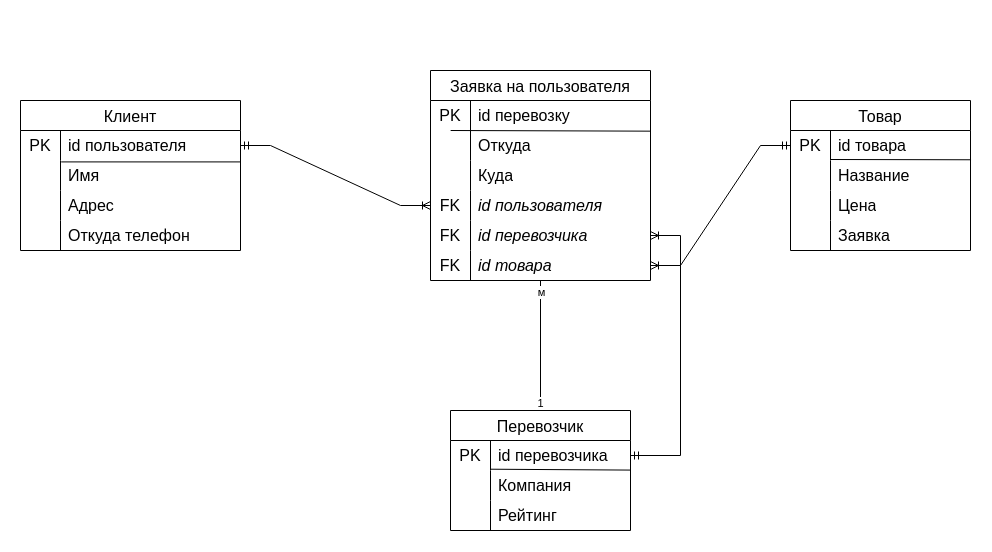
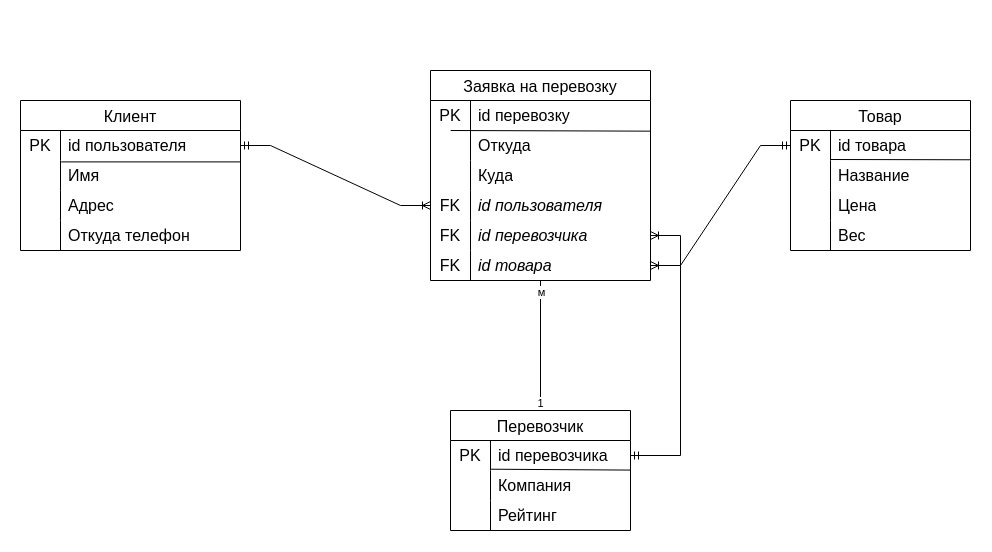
node "Заявка на пользователя": label "Заявка на пользователя" -> "Заявка на перевозку"
node "Заявка": label "Заявка" -> "Вес"
